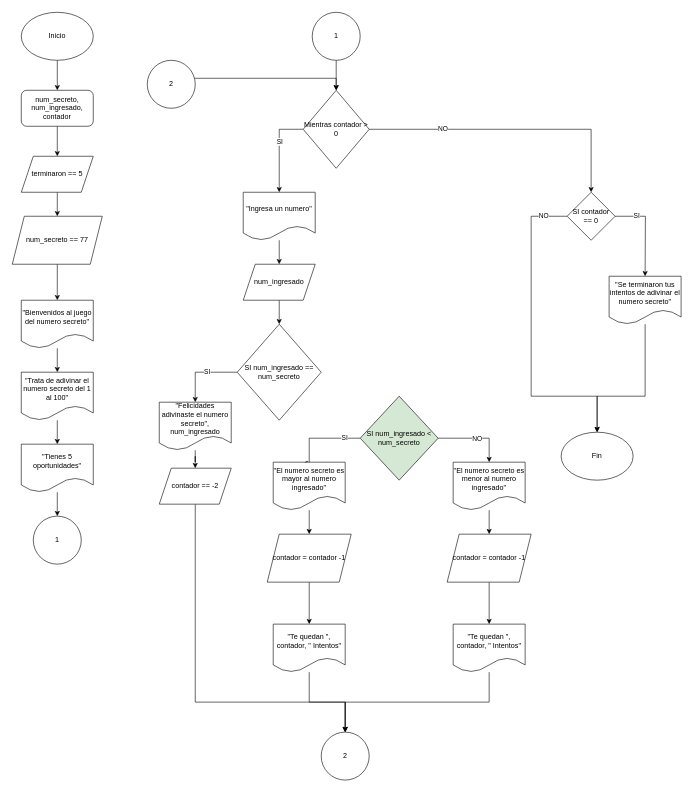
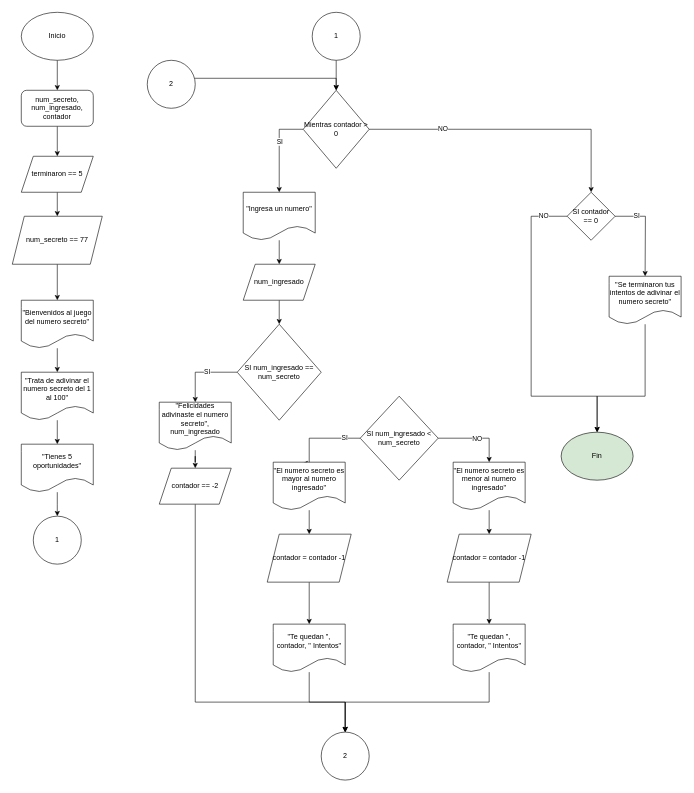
node "SI num_ingresado < num_secreto": fillcolor #d5e8d4 -> #ffffff
node "Fin": fillcolor #ffffff -> #d5e8d4
